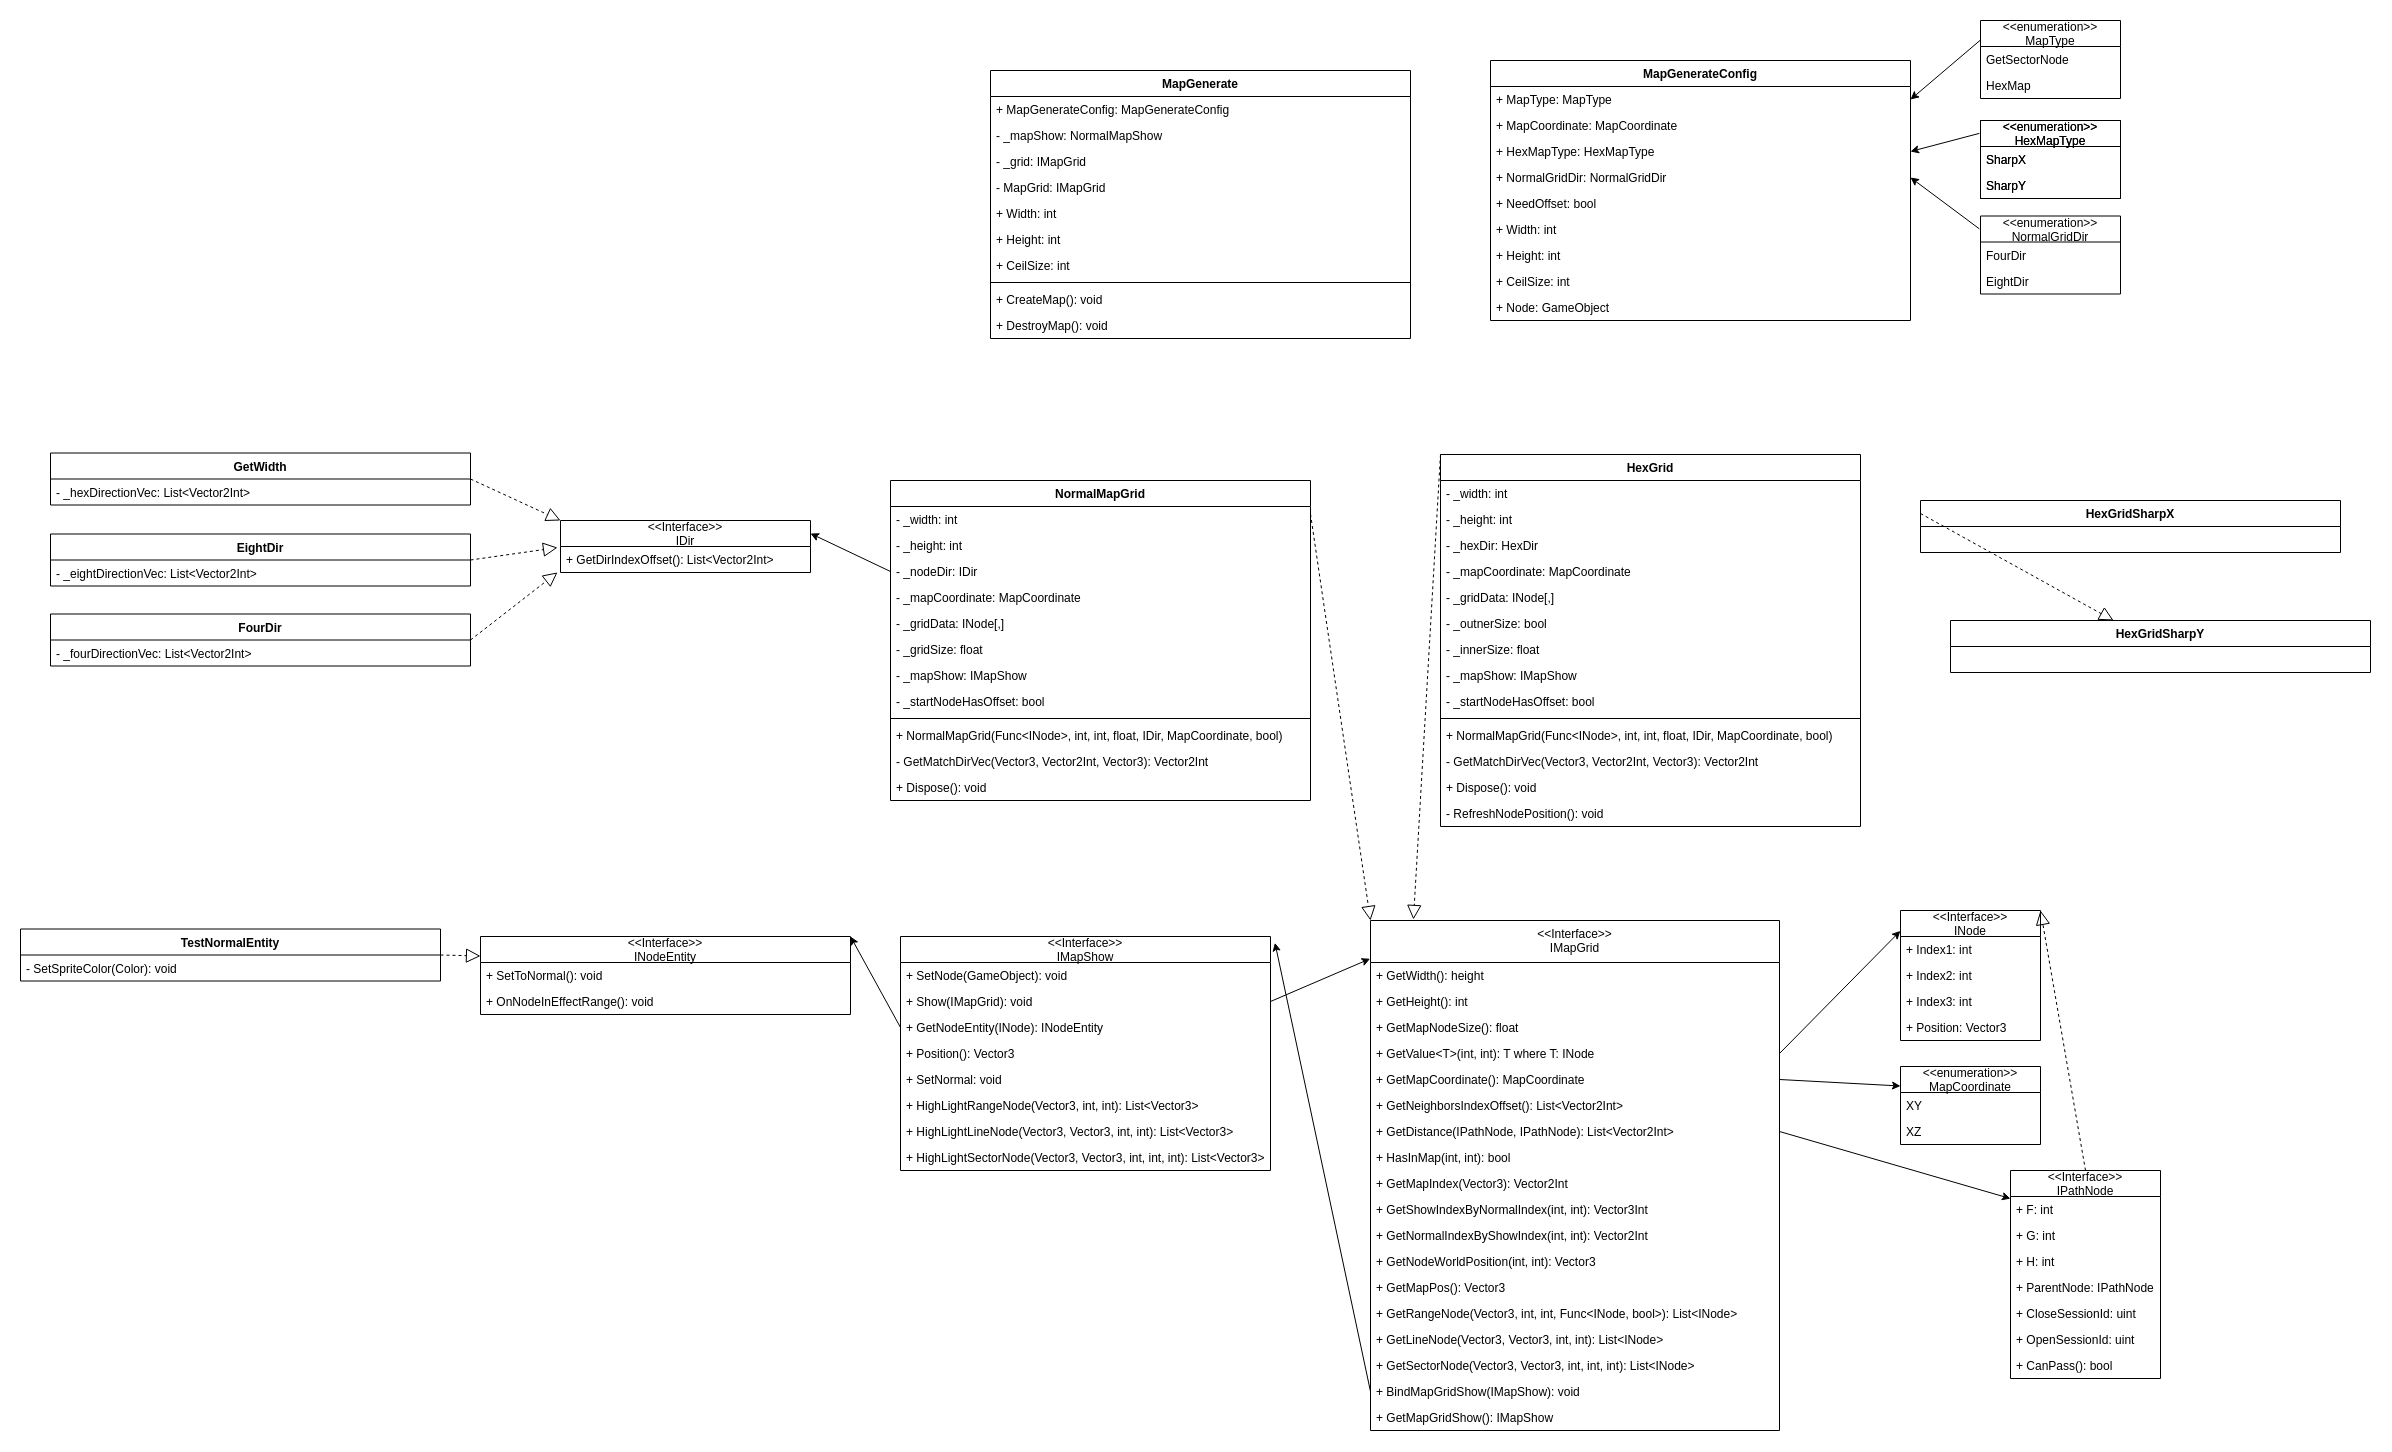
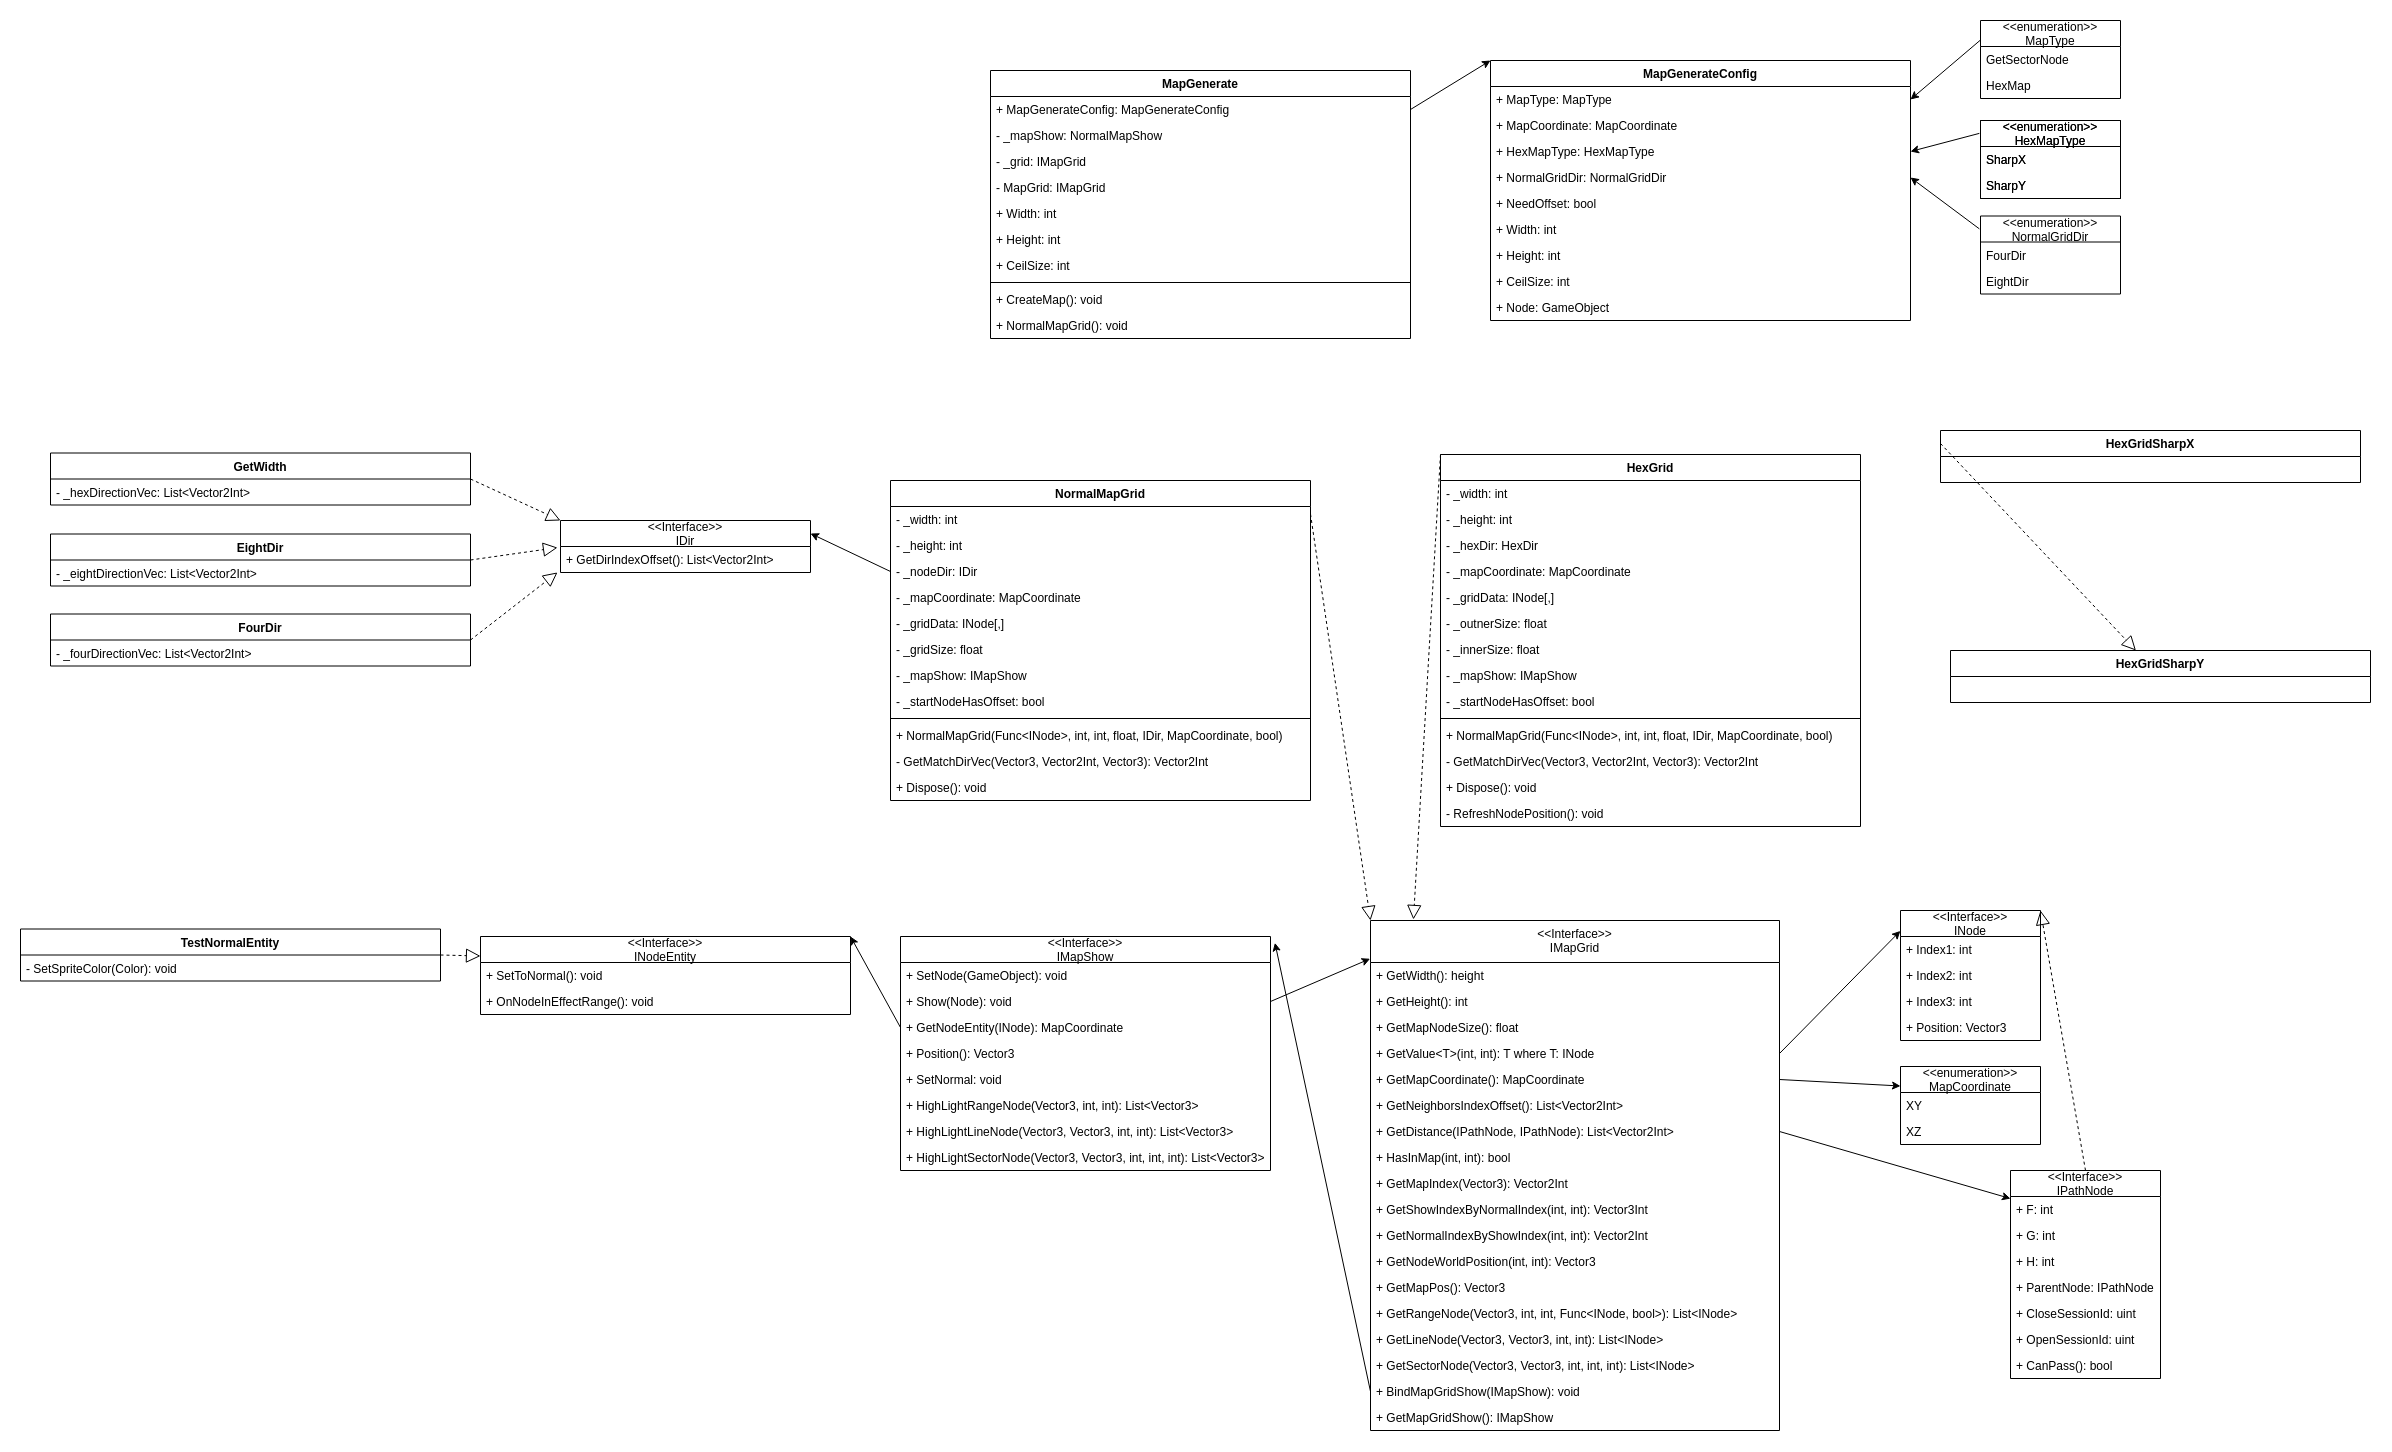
edge "+ MapGenerateConfig: MapGenerateConfig" -> "MapGenerateConfig": added
node "+ DestroyMap(): void": label "+ DestroyMap(): void" -> "+ NormalMapGrid(): void"
node "HexGridSharpX": moved (2131, 527) -> (2151, 457)
node "- _outnerSize: bool": label "- _outnerSize: bool" -> "- _outnerSize: float"
node "HexGridSharpY": moved (2161, 647) -> (2161, 677)
node "+ Show(IMapGrid): void": label "+ Show(IMapGrid): void" -> "+ Show(Node): void"
node "+ GetNodeEntity(INode): INodeEntity": label "+ GetNodeEntity(INode): INodeEntity" -> "+ GetNodeEntity(INode): MapCoordinate"
